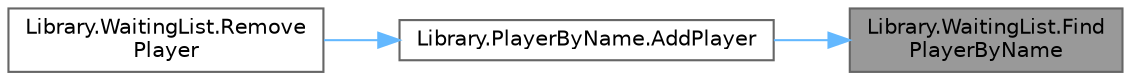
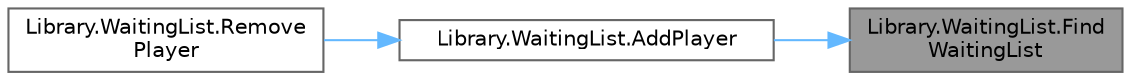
node "Library.PlayerByName.AddPlayer": label "Library.PlayerByName.AddPlayer" -> "Library.WaitingList.AddPlayer"
node "Library.WaitingList.Find PlayerByName": label "Library.WaitingList.Find PlayerByName" -> "Library.WaitingList.Find WaitingList"
